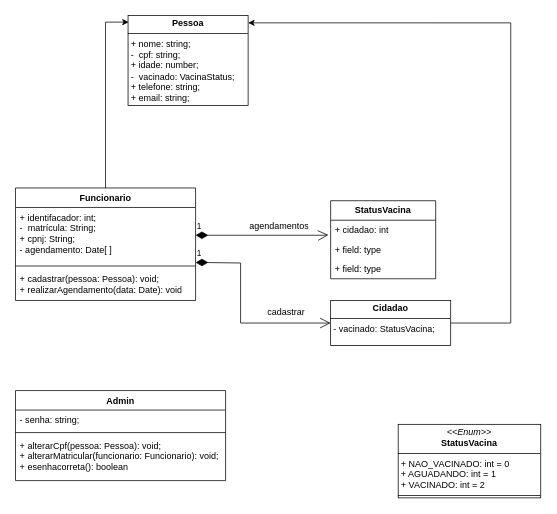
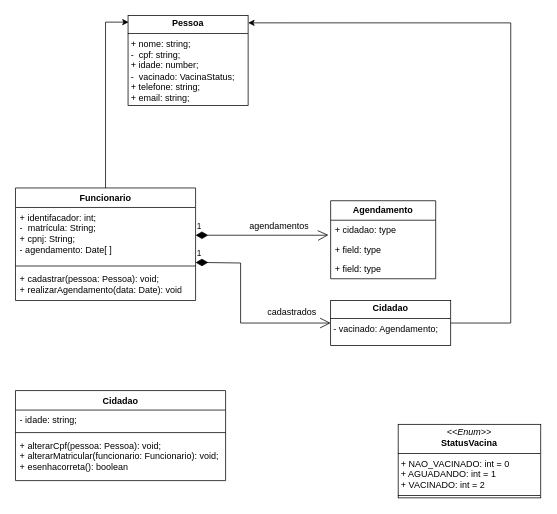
node "StatusVacina": label "StatusVacina" -> "Agendamento"
node "+ cidadao: int": label "+ cidadao: int" -> "+ cidadao: type"
node "Cidadao - vacinado: StatusVacina;": label "Cidadao - vacinado: StatusVacina;" -> "Cidadao - vacinado: Agendamento;"
node "cadastrar": label "cadastrar" -> "cadastrados"
node "Admin": label "Admin" -> "Cidadao"
node "- senha: string;": label "- senha: string;" -> "- idade: string;"
